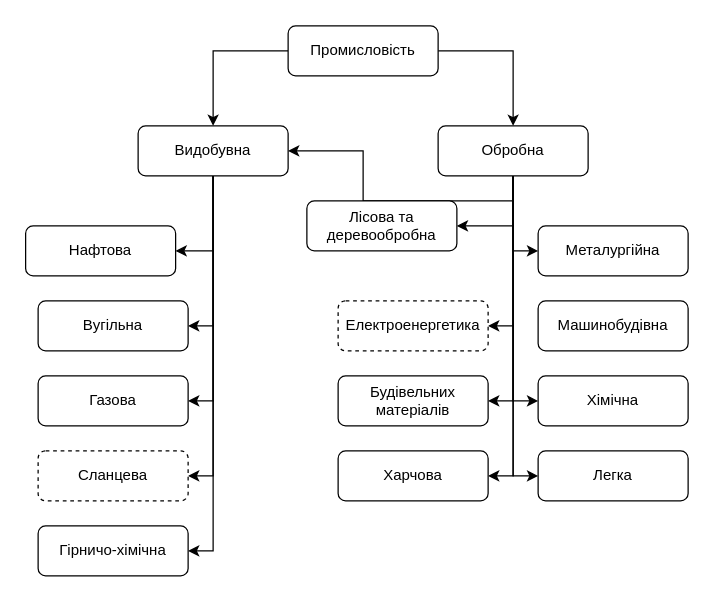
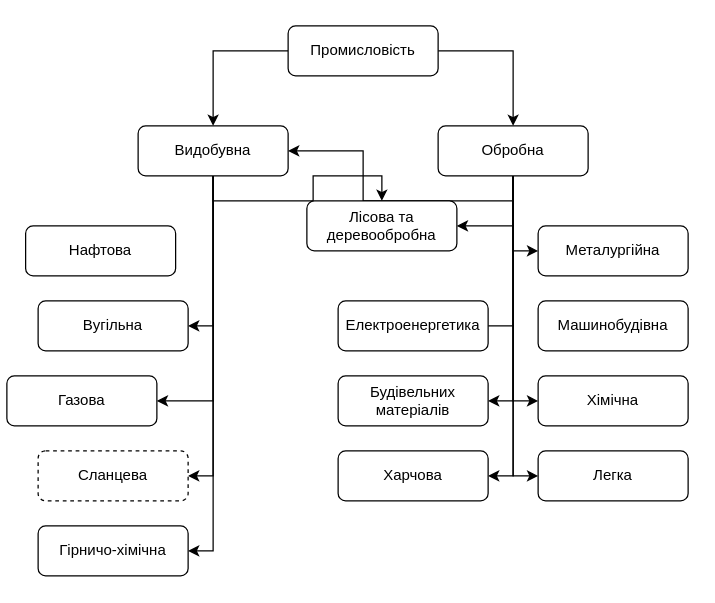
edge "Видобувна" -> "Нафтова": now "Видобувна" -> "Лісова та деревообробна"
node "Електроенергетика": style dashed -> solid
edge "Обробна" -> "Електроенергетика": arrowhead classic -> none
node "Газова": moved (113, 401) -> (82, 401)
